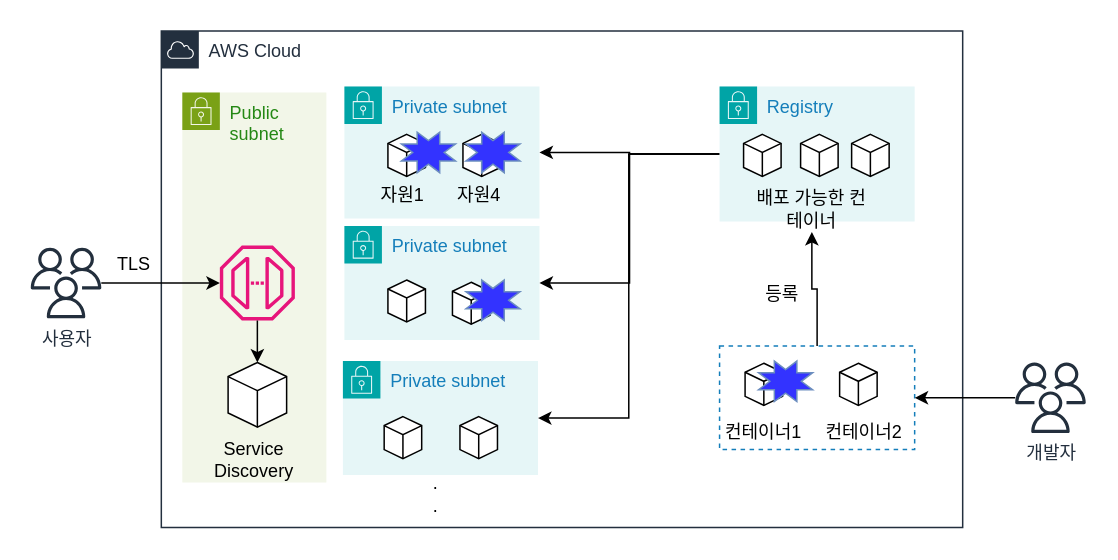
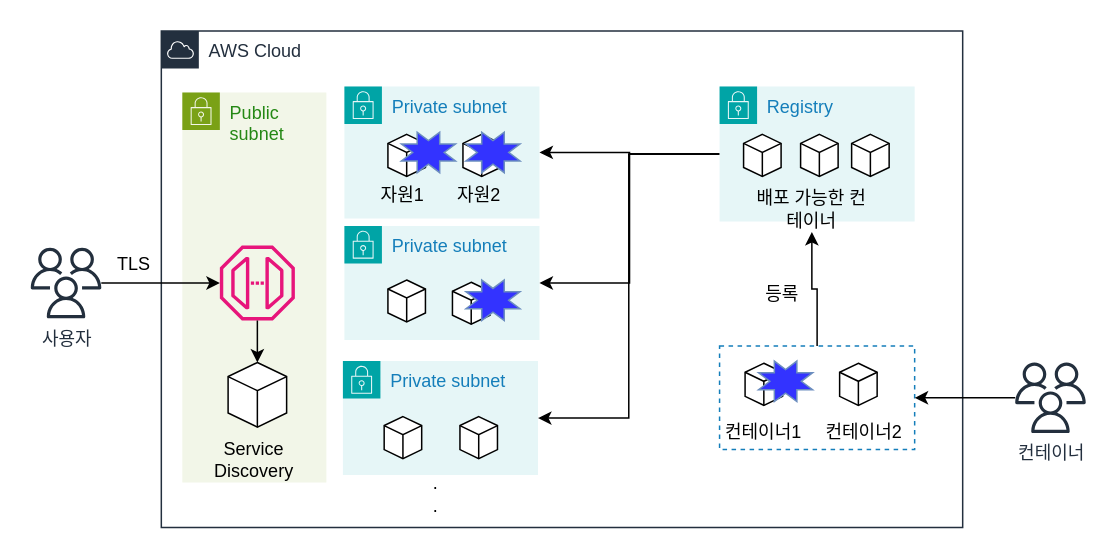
node "자원4": label "자원4" -> "자원2"
node "개발자": label "개발자" -> "컨테이너"
